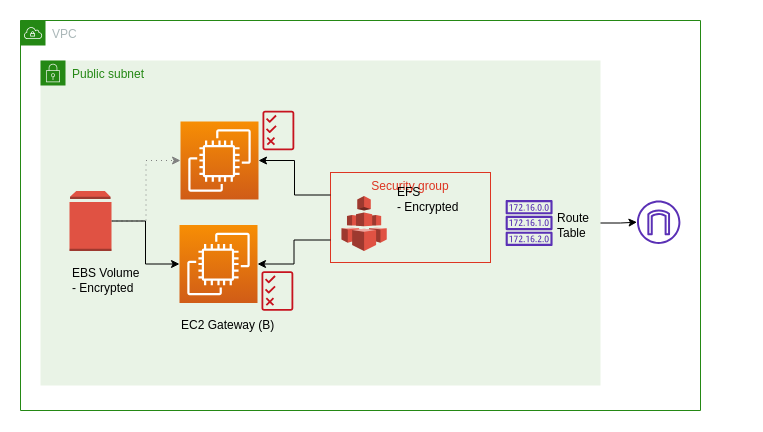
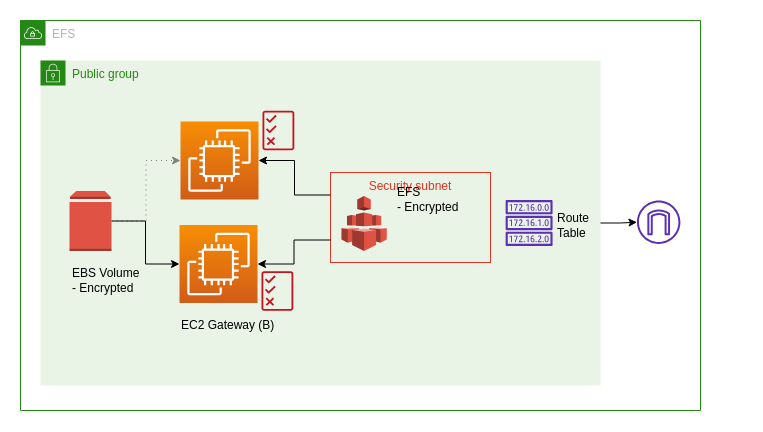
node "VPC": label "VPC" -> "EFS"
node "Public subnet": label "Public subnet" -> "Public group"
node "Security group": label "Security group" -> "Security subnet"
